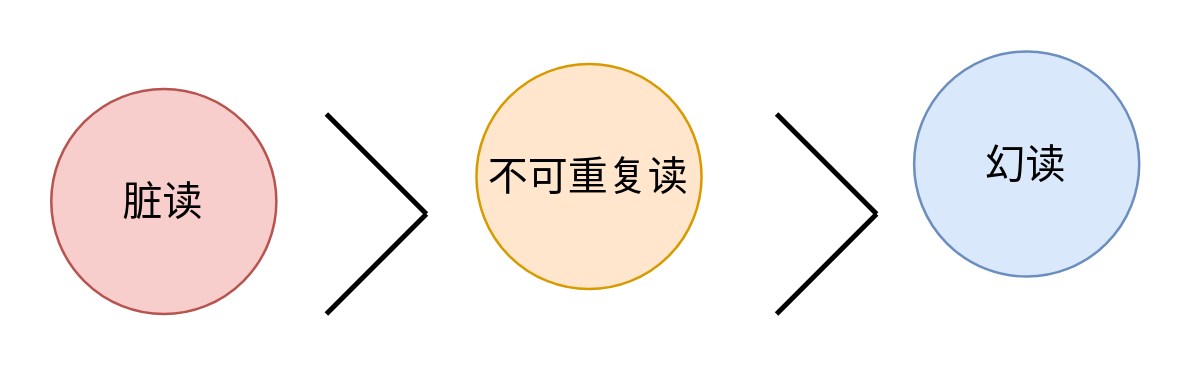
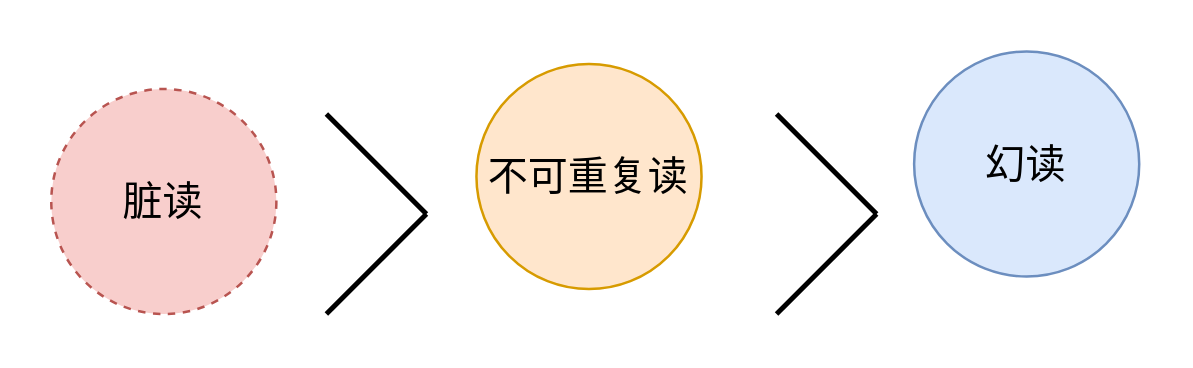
node "脏读": style solid -> dashed
